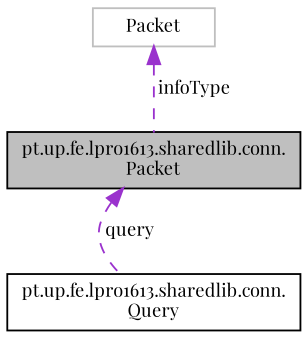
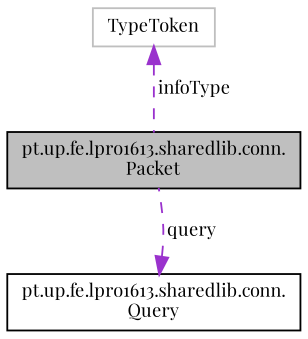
node "Packet": label "Packet" -> "TypeToken"
edge "pt.up.fe.lpro1613.sharedlib.conn. Query" -> "pt.up.fe.lpro1613.sharedlib.conn. Packet": reversed
